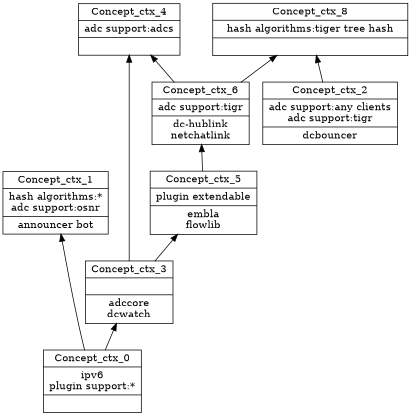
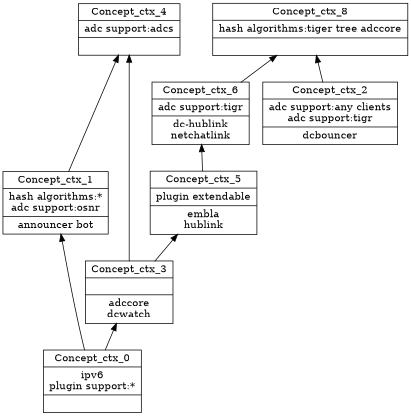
node "Concept_ctx_8": text "hash algorithms:tiger tree hash" -> "hash algorithms:tiger tree adccore"
edge "Concept_ctx_6" -> "Concept_ctx_4": now "Concept_ctx_1" -> "Concept_ctx_4"
node "Concept_ctx_5": text "flowlib" -> "hublink"
